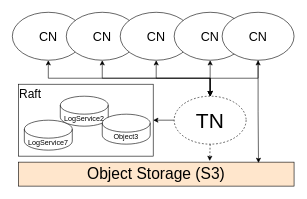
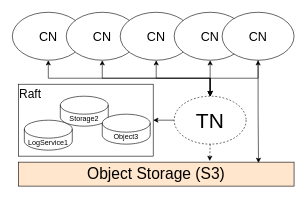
node "LogService2": label "LogService2" -> "Storage2"
node "LogService7": label "LogService7" -> "LogService1"
